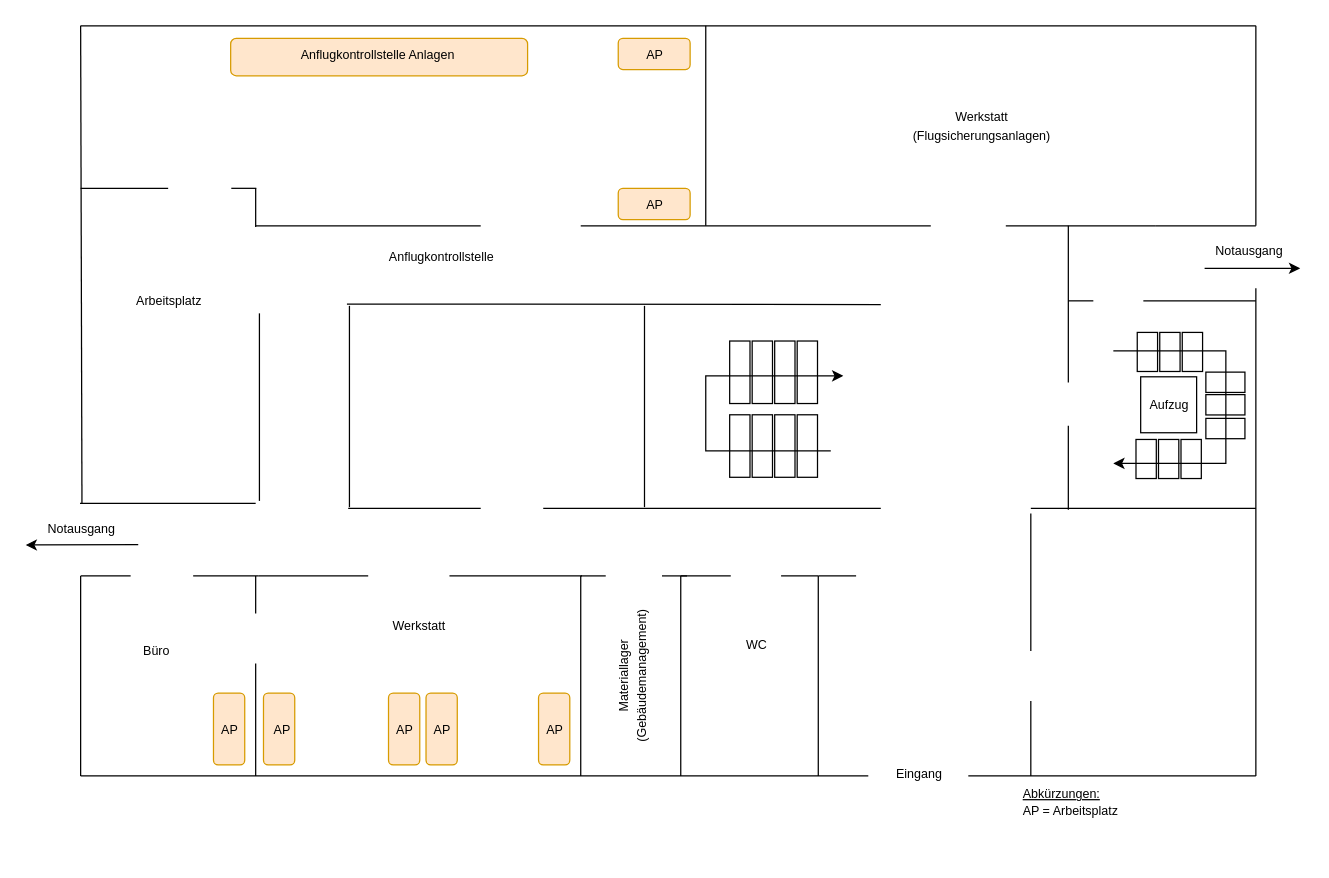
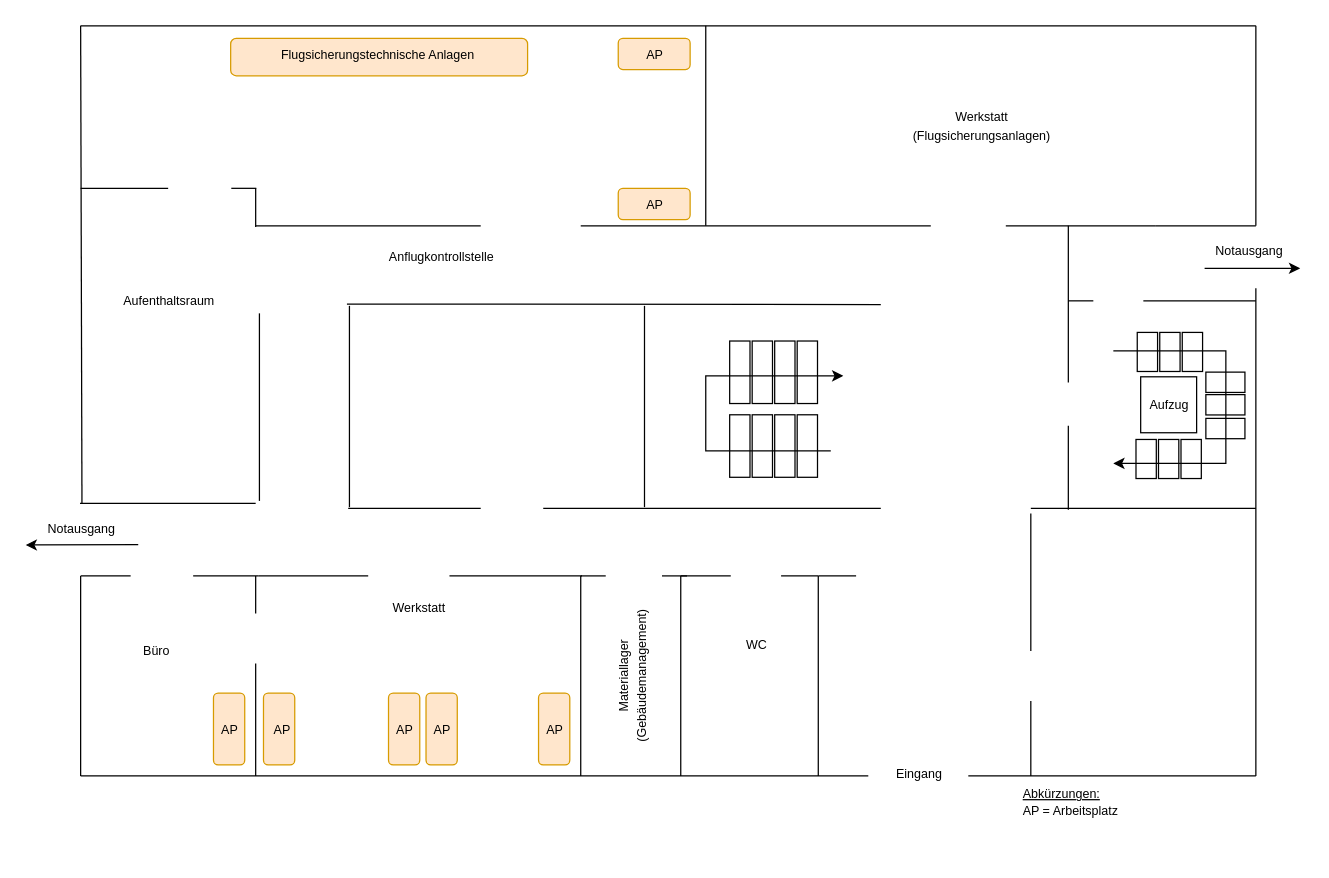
node "Anflugkontrollstelle Anlagen": label "Anflugkontrollstelle Anlagen" -> "Flugsicherungstechnische Anlagen"
node "Arbeitsplatz": label "Arbeitsplatz" -> "Aufenthaltsraum"
node "Werkstatt": moved (419, 626) -> (419, 607)
